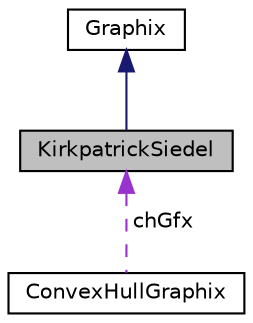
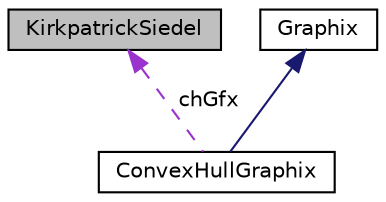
edge "KirkpatrickSiedel" -> "Graphix": now "ConvexHullGraphix" -> "Graphix"
